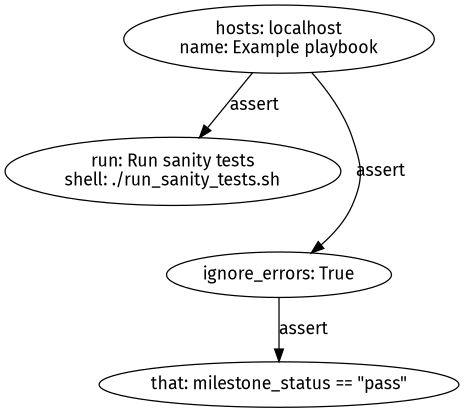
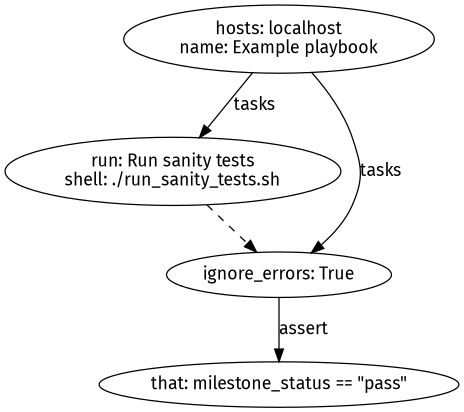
edge "hosts: localhost name: Example playbook" -> "run: Run sanity tests shell: ./run_sanity_tests.sh": label "assert" -> "tasks"
edge "hosts: localhost name: Example playbook" -> "ignore_errors: True": label "assert" -> "tasks"
edge "run: Run sanity tests shell: ./run_sanity_tests.sh" -> "ignore_errors: True": added
